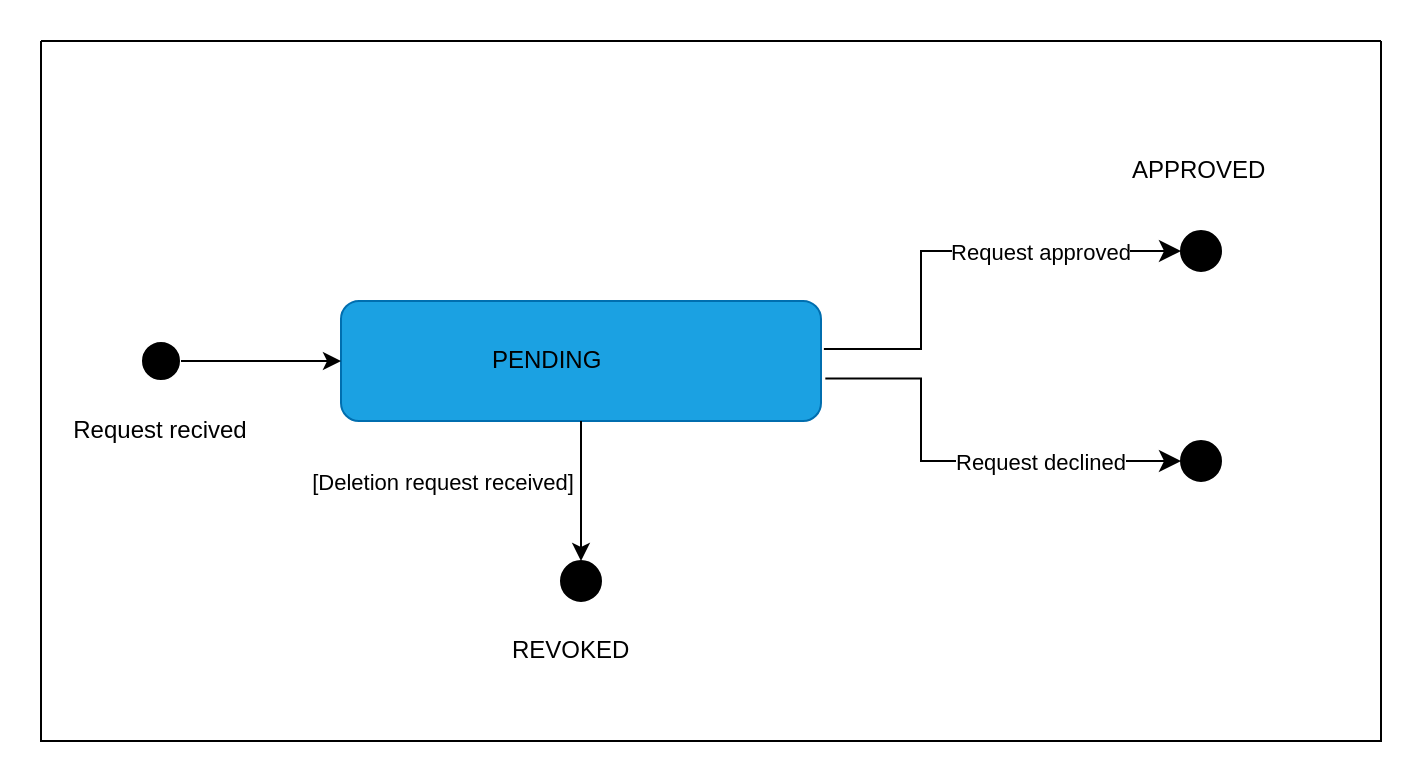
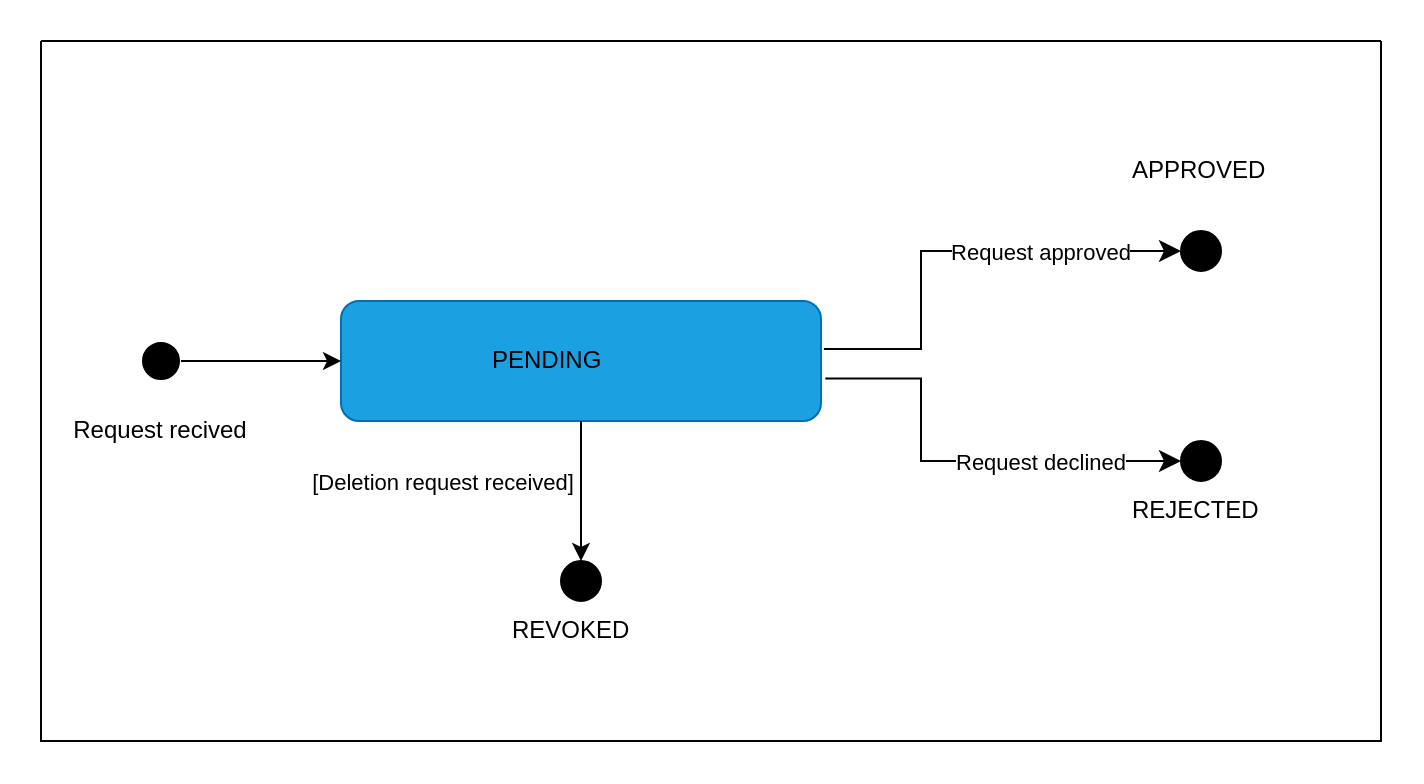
node "REJECTED": added
node "REVOKED": moved (581, 651) -> (581, 631)
